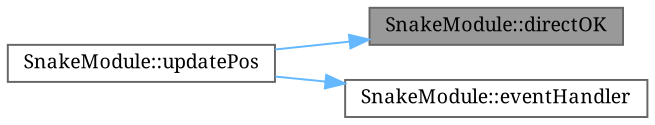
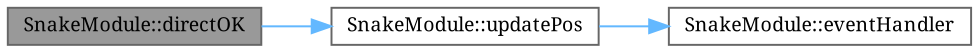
edge "SnakeModule::updatePos" -> "SnakeModule::directOK": reversed
